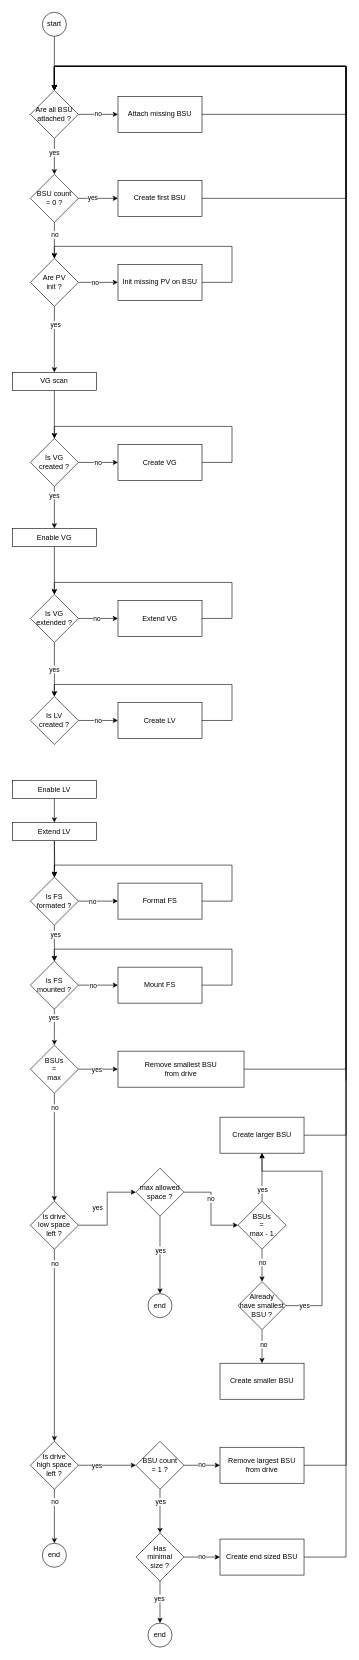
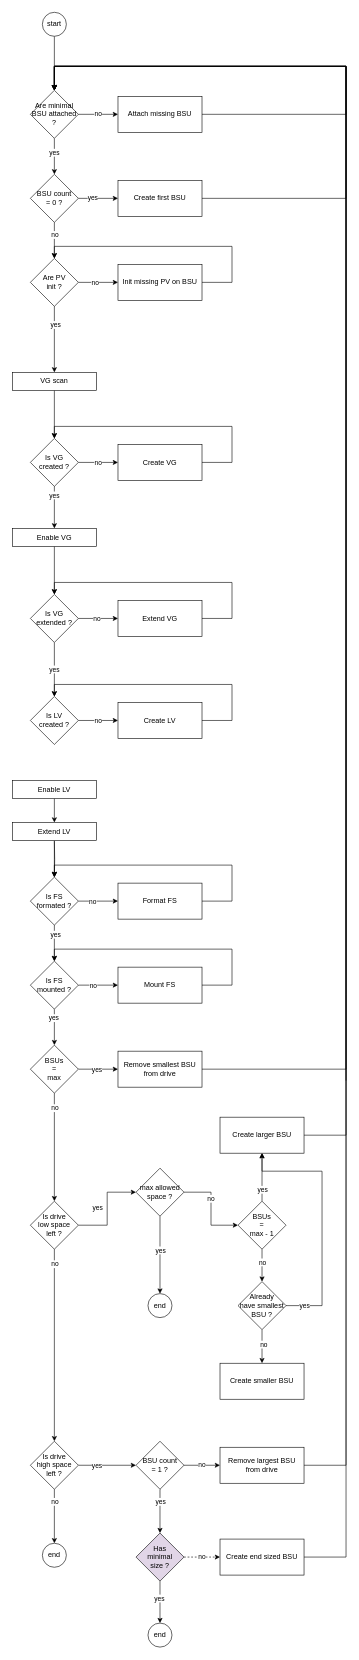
node "Are all BSU attached ?": label "Are all BSU attached ?" -> "Are minimal BSU attached ?"
node "Remove smallest BSU from drive": size 126x36 -> 84x36
node "Has minimal size ?": fillcolor #ffffff -> #e1d5e7
edge "Has minimal size ?" -> "Create end sized BSU": style solid -> dashed
